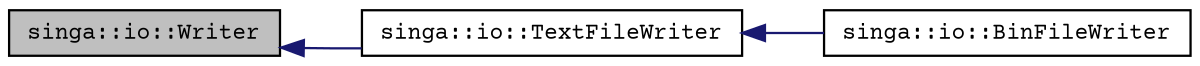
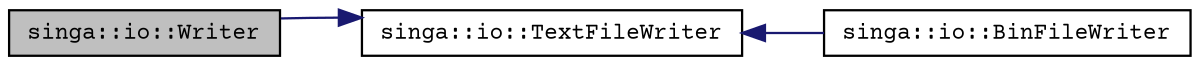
edge "singa::io::TextFileWriter" -> "singa::io::Writer": reversed
